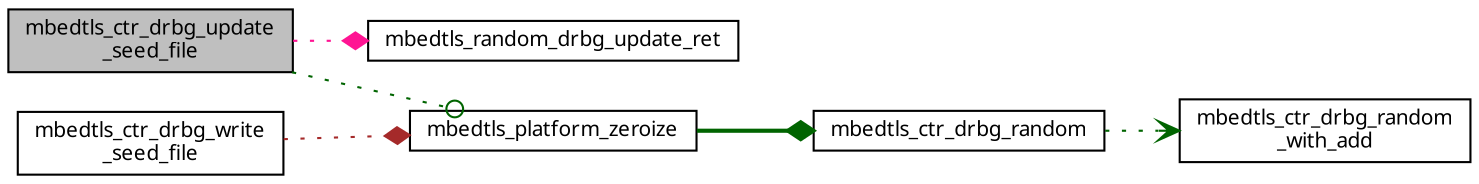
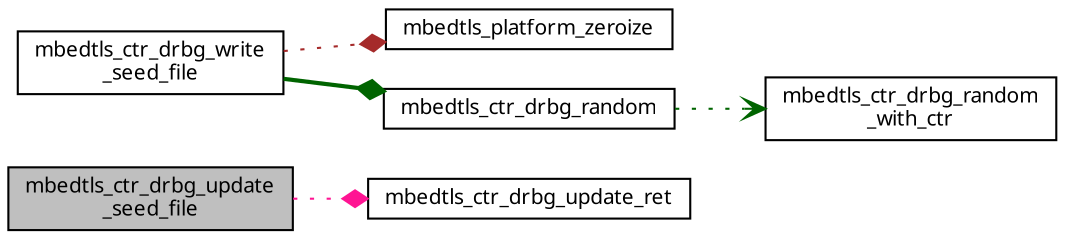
node "mbedtls_random_drbg_update_ret": label "mbedtls_random_drbg_update_ret" -> "mbedtls_ctr_drbg_update_ret"
edge "mbedtls_ctr_drbg_update _seed_file" -> "mbedtls_platform_zeroize": removed
edge "mbedtls_platform_zeroize" -> "mbedtls_ctr_drbg_random": now "mbedtls_ctr_drbg_write _seed_file" -> "mbedtls_ctr_drbg_random"
node "mbedtls_ctr_drbg_random _with_add": label "mbedtls_ctr_drbg_random _with_add" -> "mbedtls_ctr_drbg_random _with_ctr"
